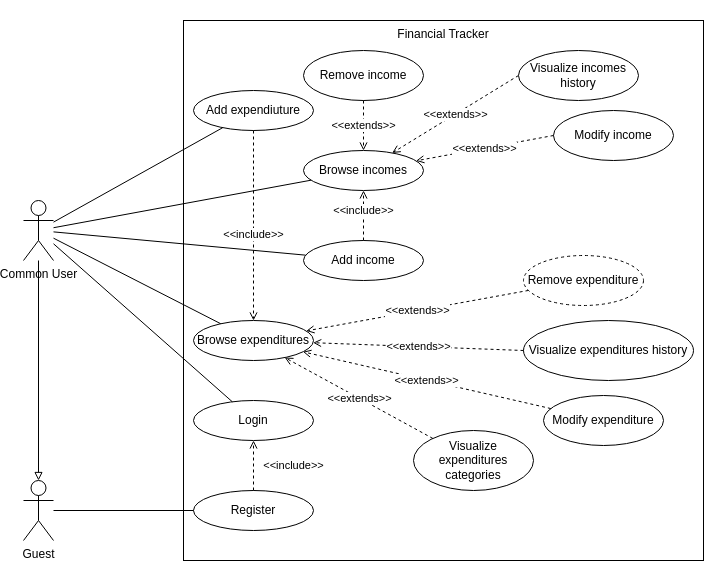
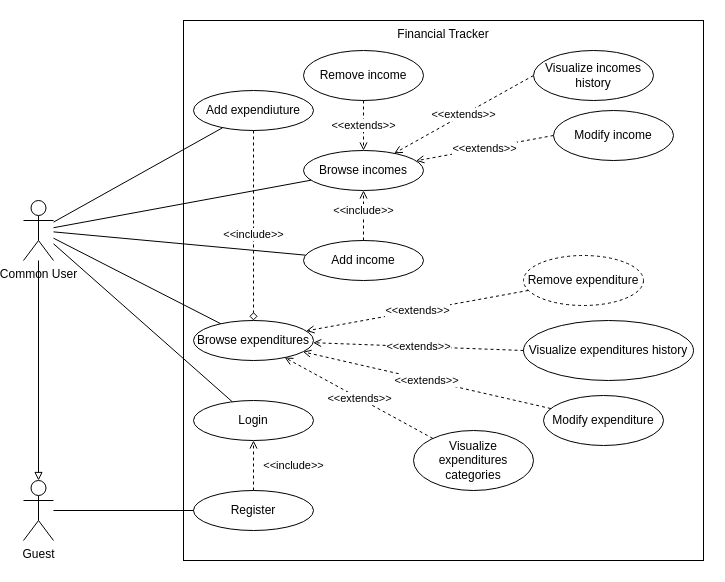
node "Visualize incomes history": moved (579, 76) -> (594, 76)
edge "Add expendiuture" -> "Browse expenditures": arrowhead open -> diamond
